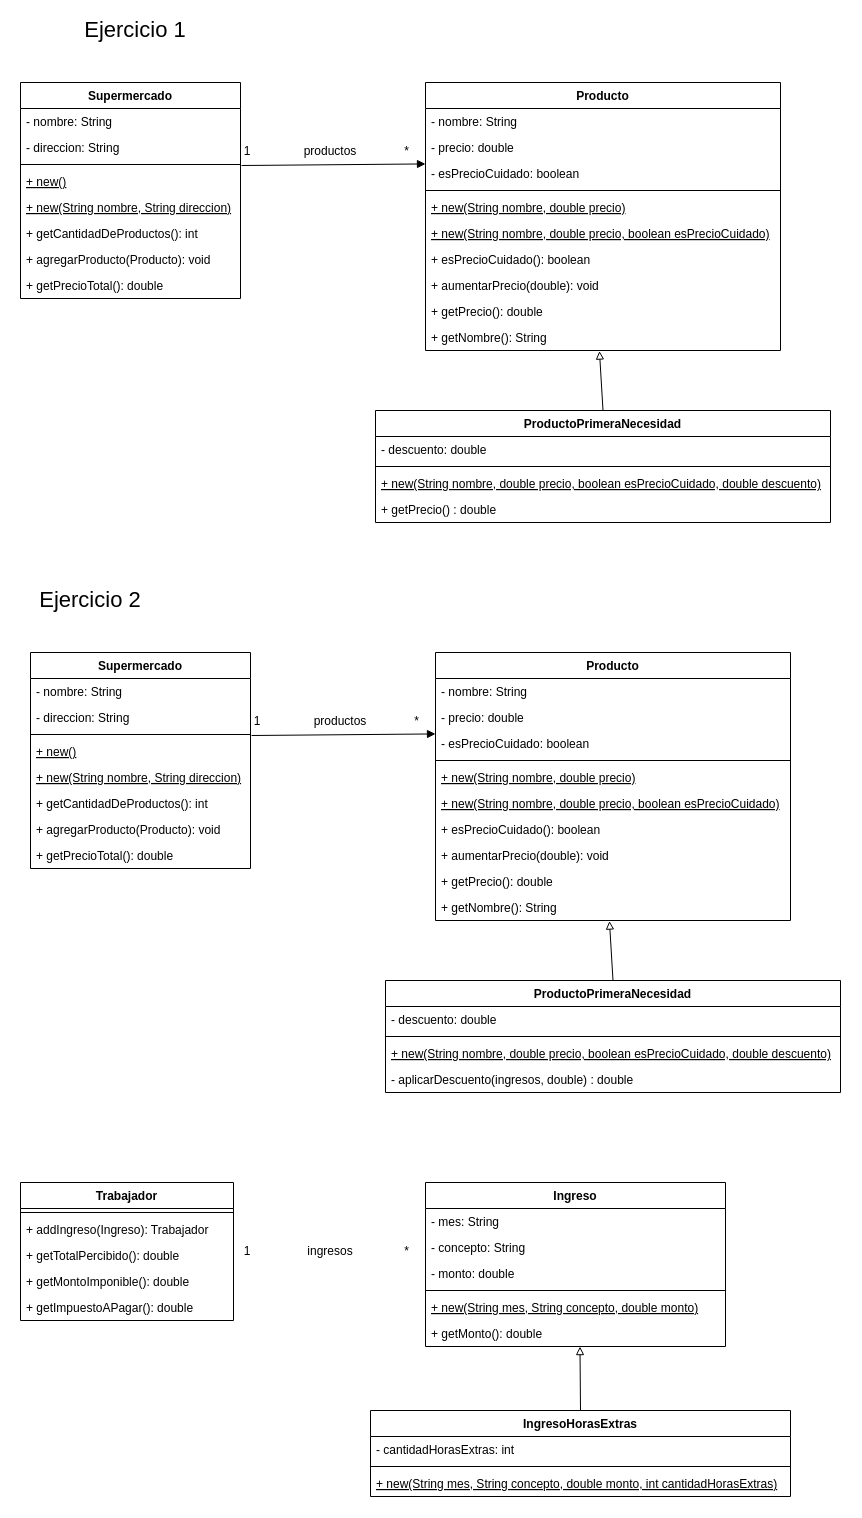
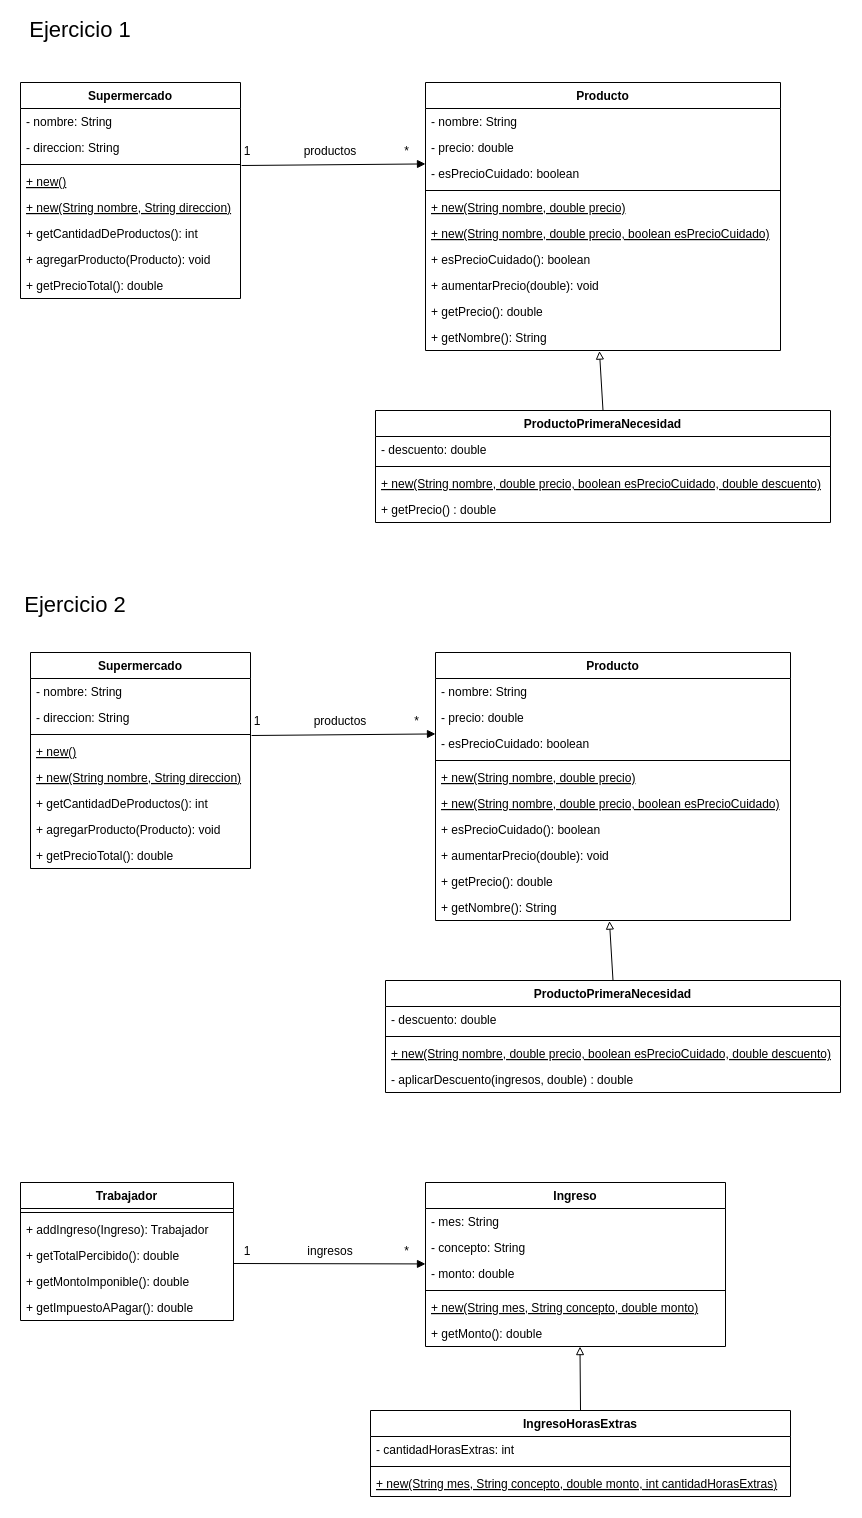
node "Ejercicio 1": moved (136, 31) -> (81, 31)
node "Ejercicio 2": moved (91, 601) -> (76, 606)
edge "+ getTotalPercibido(): double" -> "- monto: double": added
